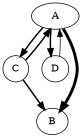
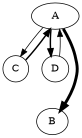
edge "A" -> "C": style bold -> solid
edge "C" -> "B": removed
